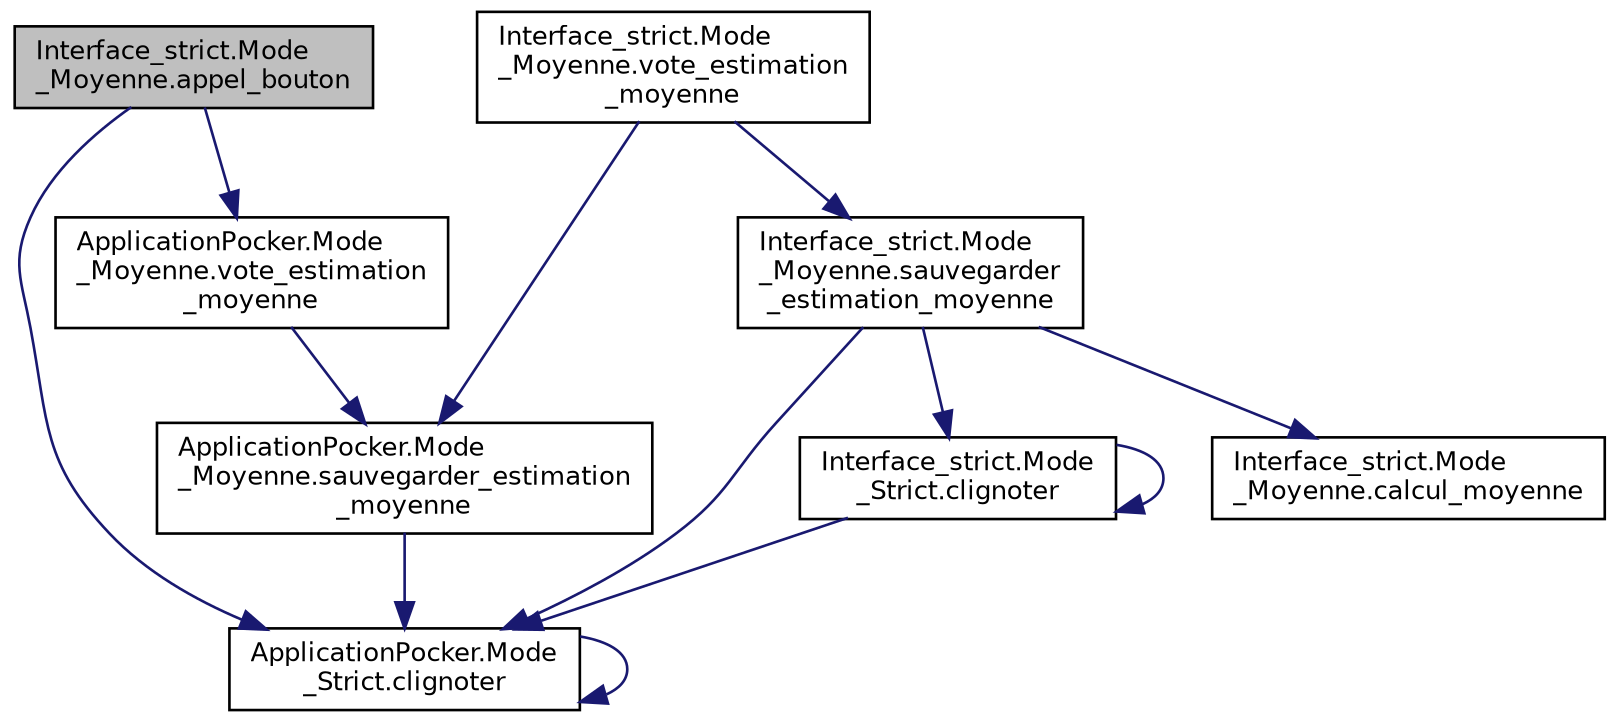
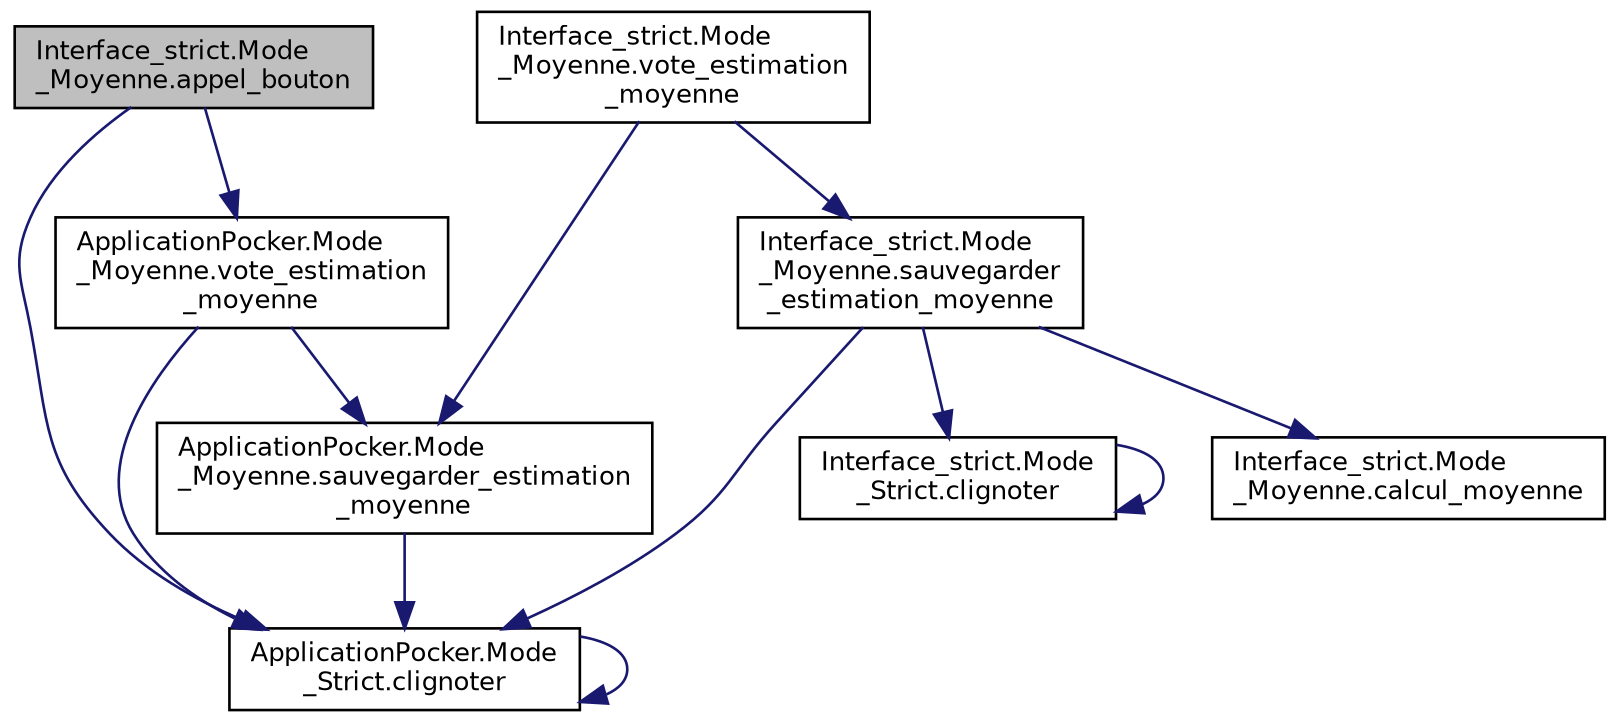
edge "Interface_strict.Mode _Strict.clignoter" -> "ApplicationPocker.Mode _Strict.clignoter": now "ApplicationPocker.Mode _Moyenne.vote_estimation _moyenne" -> "ApplicationPocker.Mode _Strict.clignoter"
